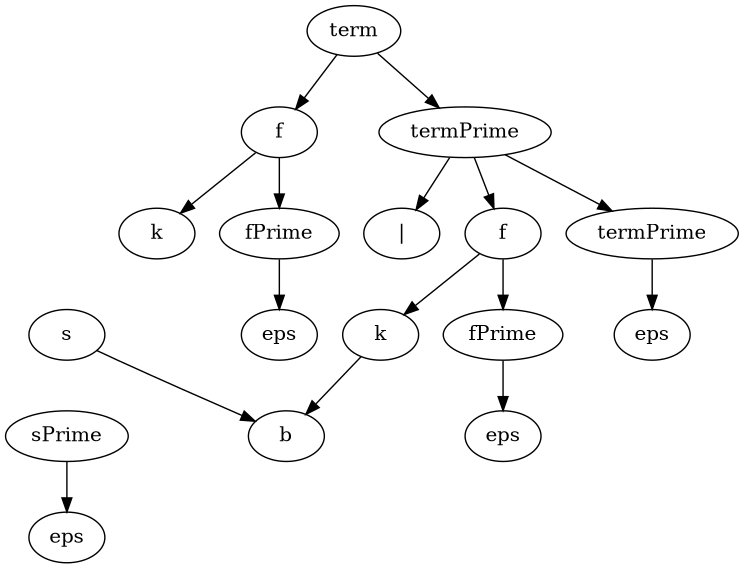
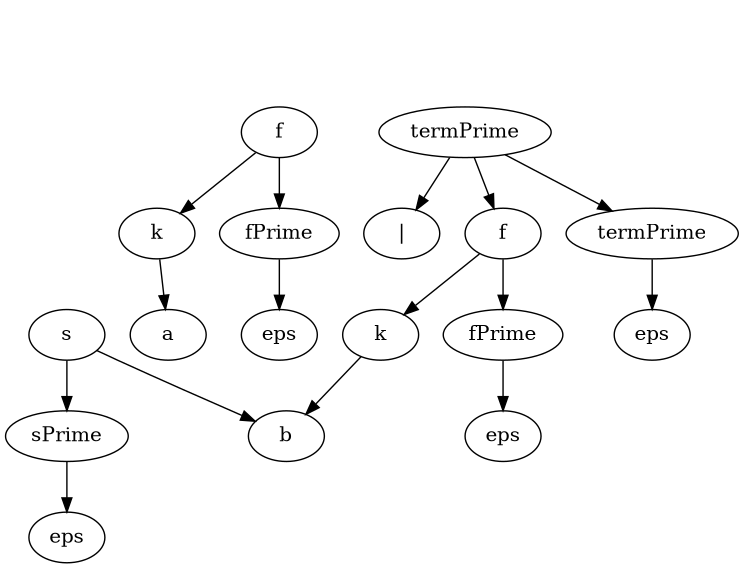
node "term": removed
node "a": added
edge "s" -> "sPrime": added
